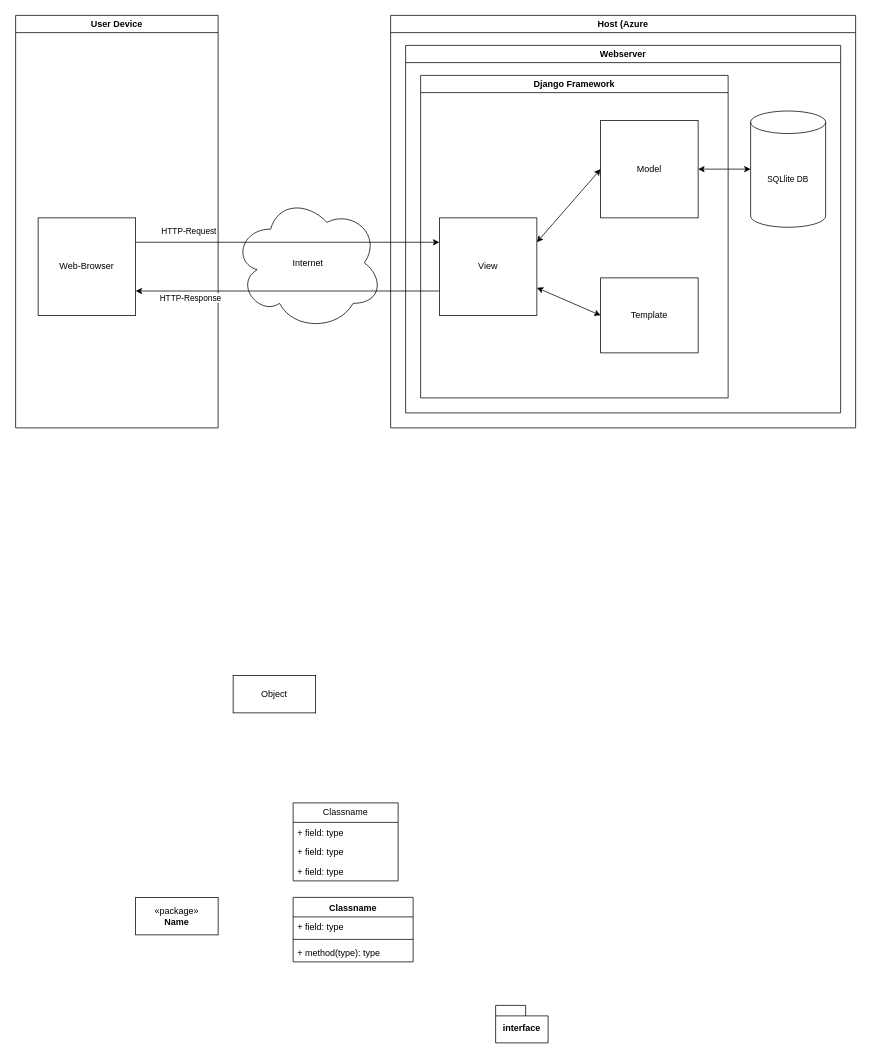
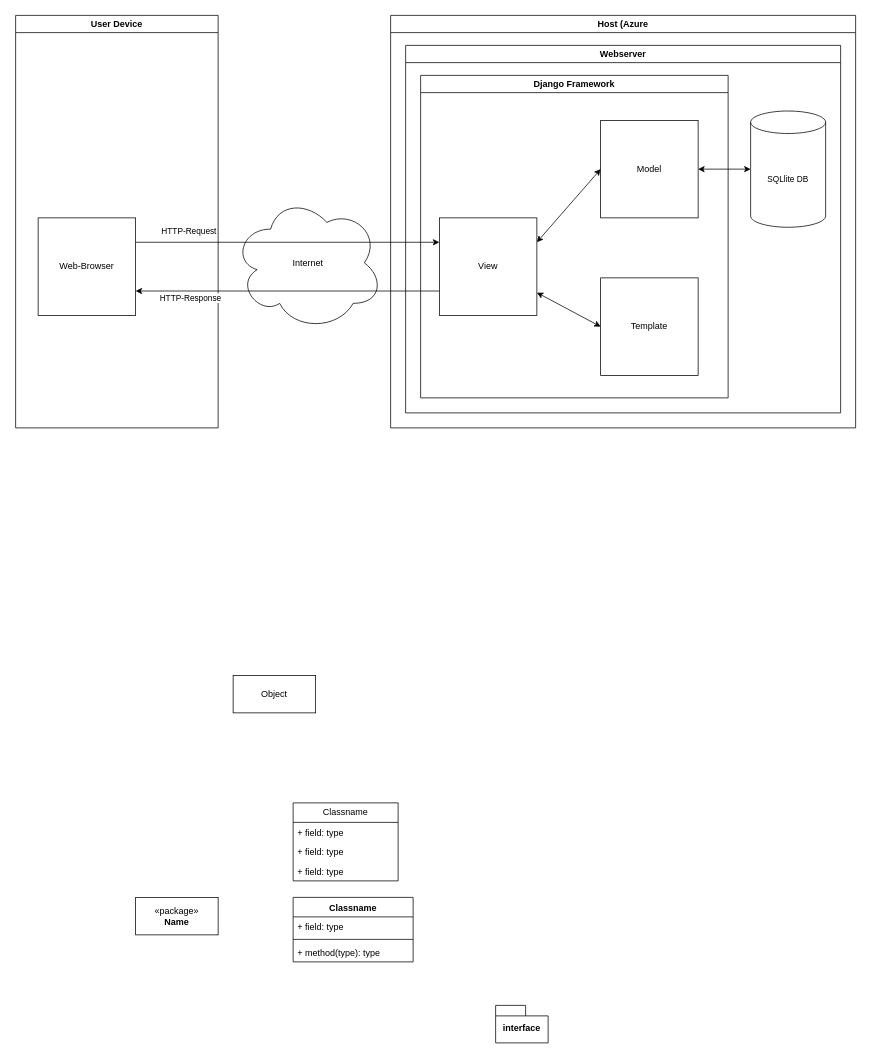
node "Template": size 98x75 -> 98x98
